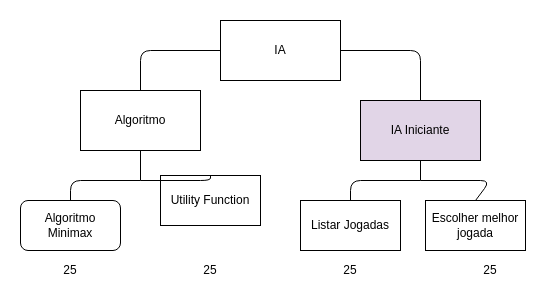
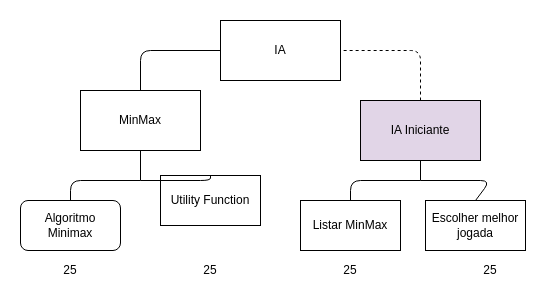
edge "IA" -- "IA Iniciante": style solid -> dashed
node "Algoritmo": label "Algoritmo" -> "MinMax"
node "Listar Jogadas": label "Listar Jogadas" -> "Listar MinMax"
